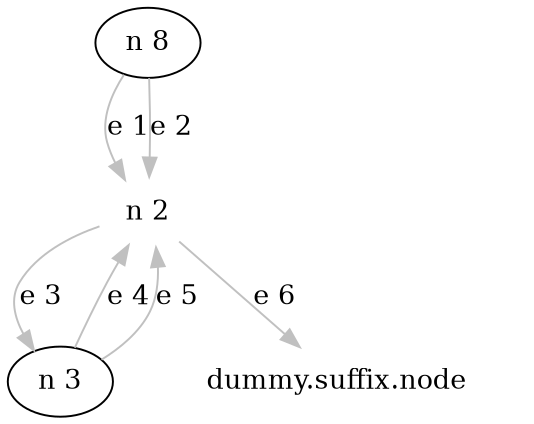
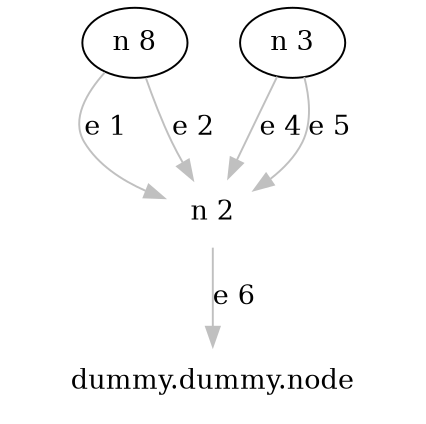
edge "n 2" -> "n 3": removed, label "e 3"
node "dummy.suffix.node": label "dummy.suffix.node" -> "dummy.dummy.node"
